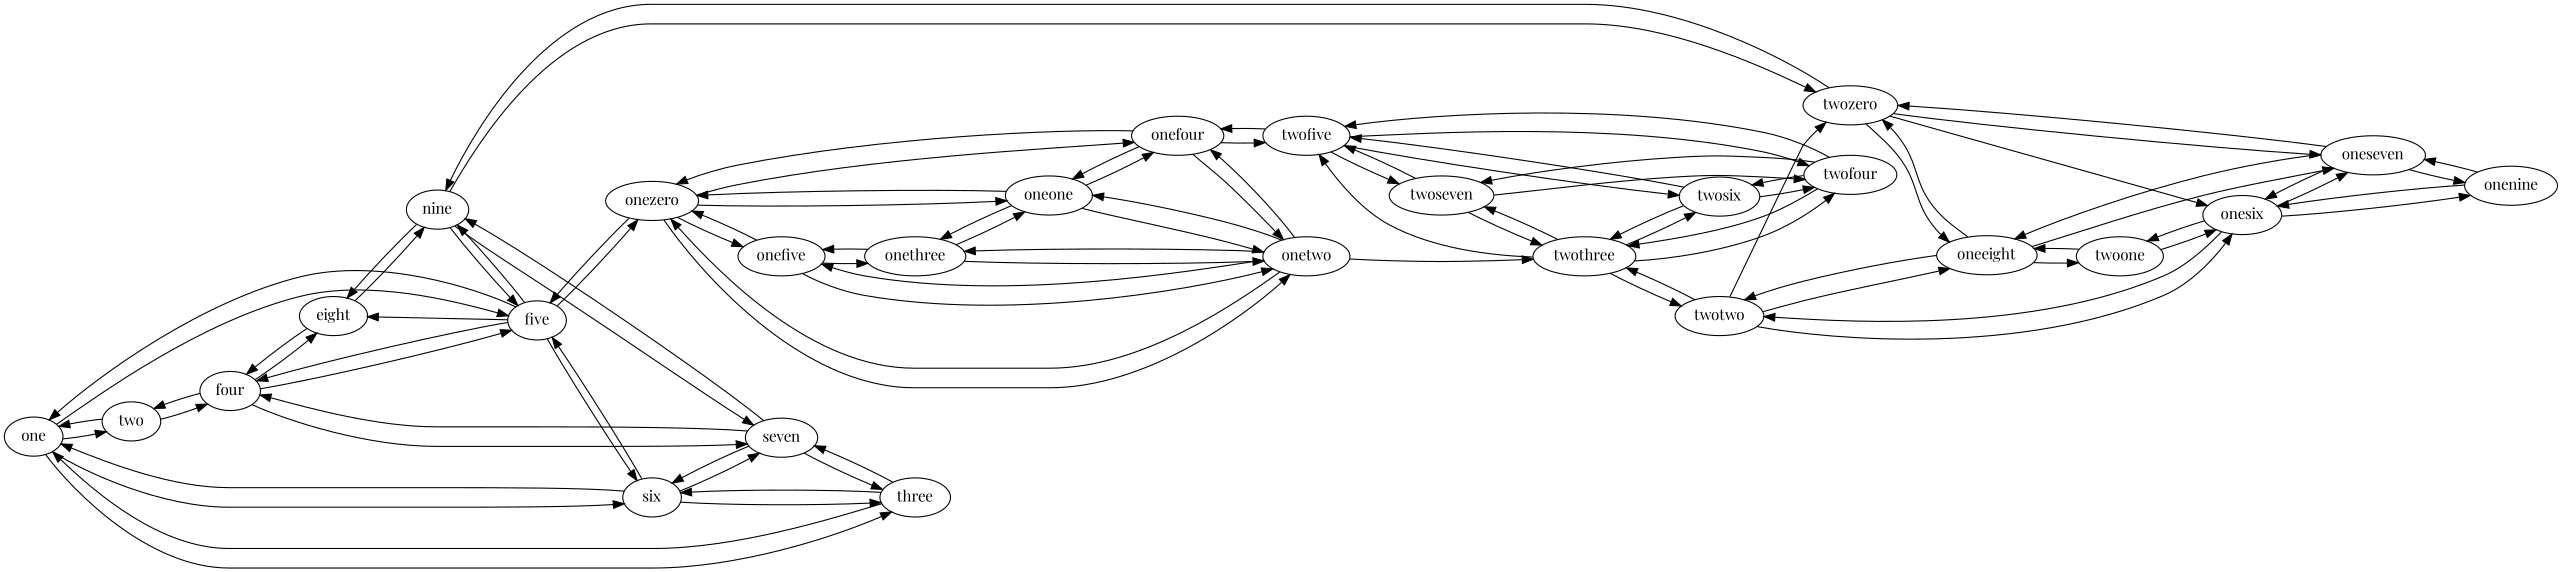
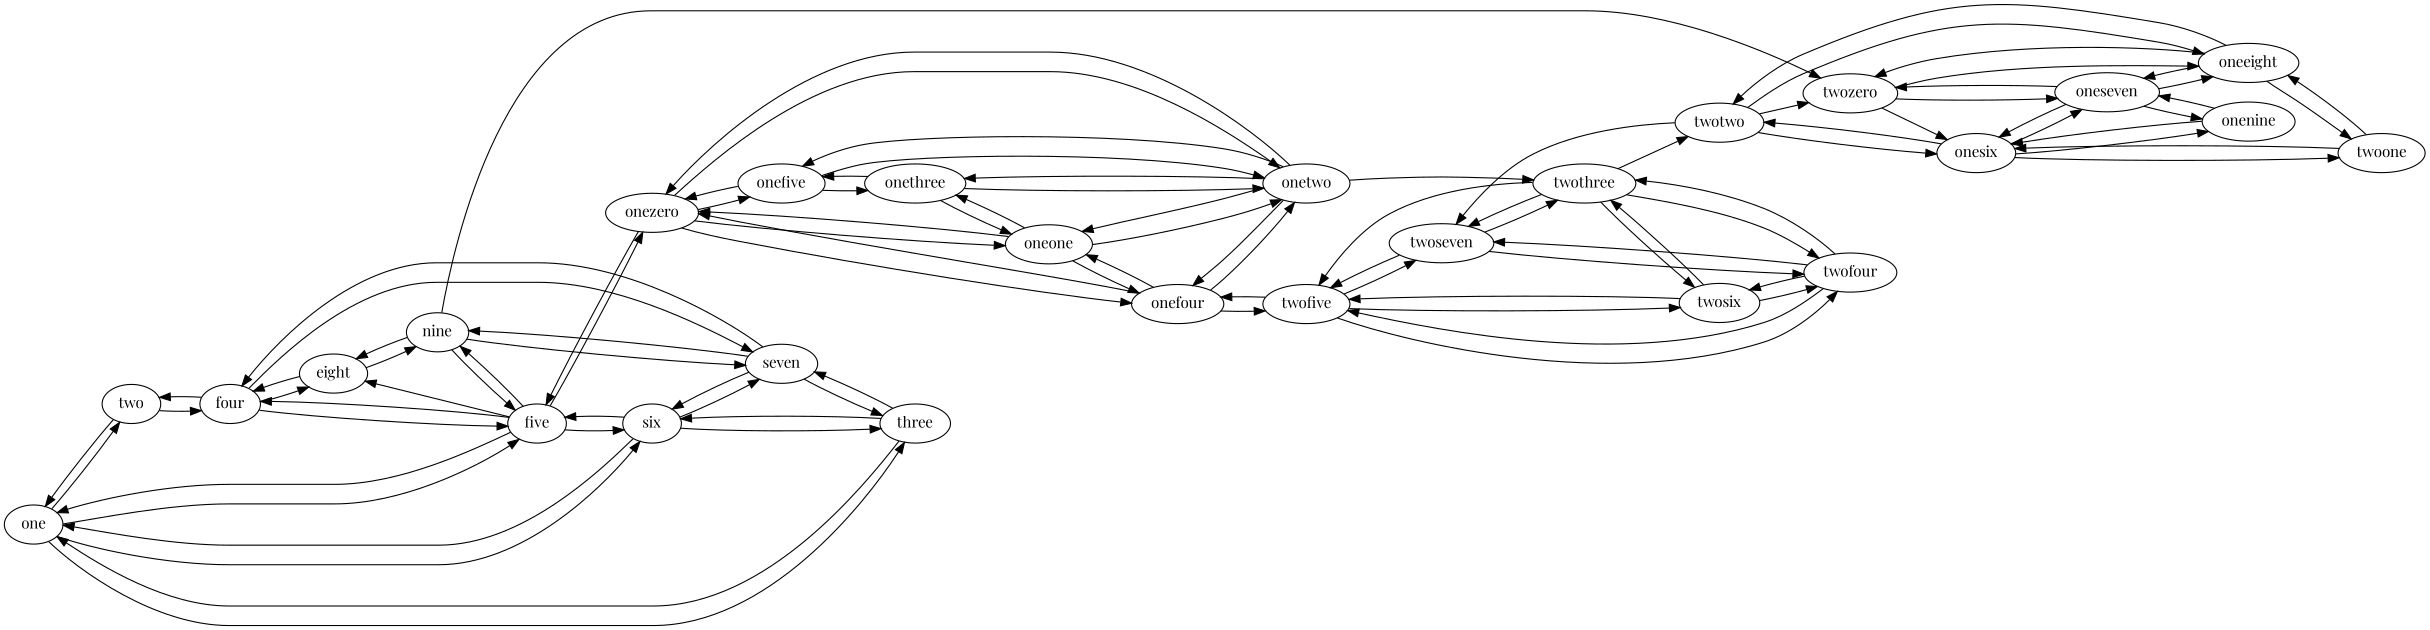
edge "twozero" -> "nine": removed
edge "twotwo" -> "twothree": now "twotwo" -> "twoseven"
